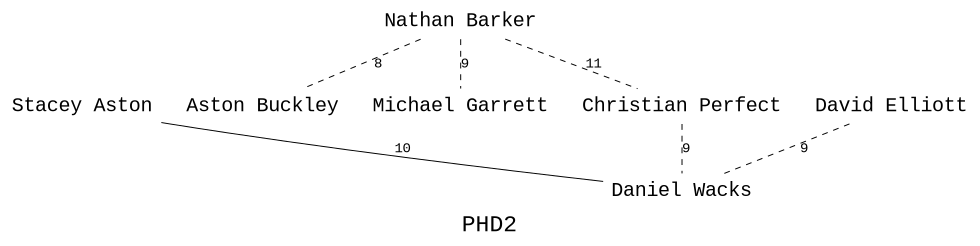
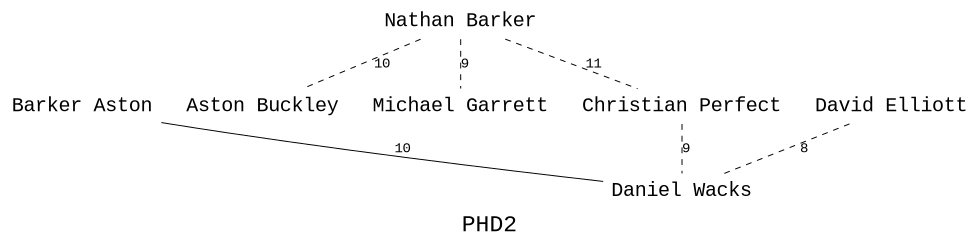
edge "Nathan Barker" -- "Aston Buckley": label "8" -> "10"
node "Stacey Aston": label "Stacey Aston" -> "Barker Aston"
edge "David Elliott" -- "Daniel Wacks": label "9" -> "8"
